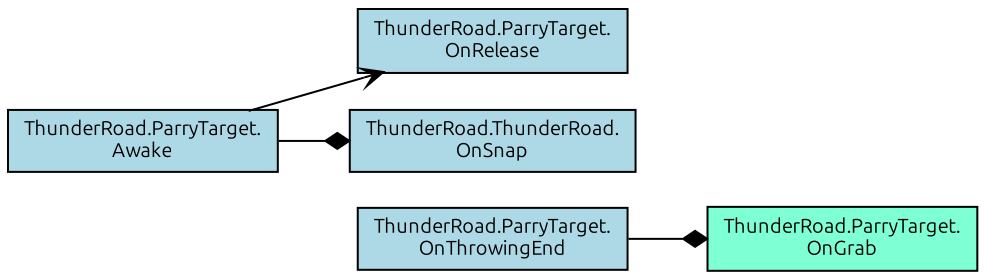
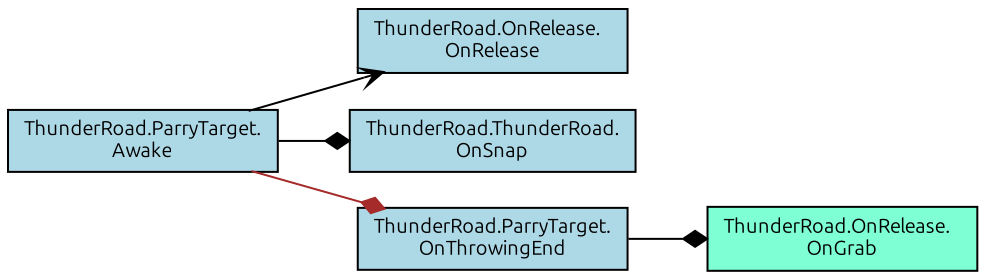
node "ThunderRoad.ParryTarget. OnRelease": label "ThunderRoad.ParryTarget. OnRelease" -> "ThunderRoad.OnRelease. OnRelease"
edge "ThunderRoad.ParryTarget. Awake" -> "ThunderRoad.ParryTarget. OnThrowingEnd": added
node "ThunderRoad.ParryTarget. OnGrab": label "ThunderRoad.ParryTarget. OnGrab" -> "ThunderRoad.OnRelease. OnGrab"
